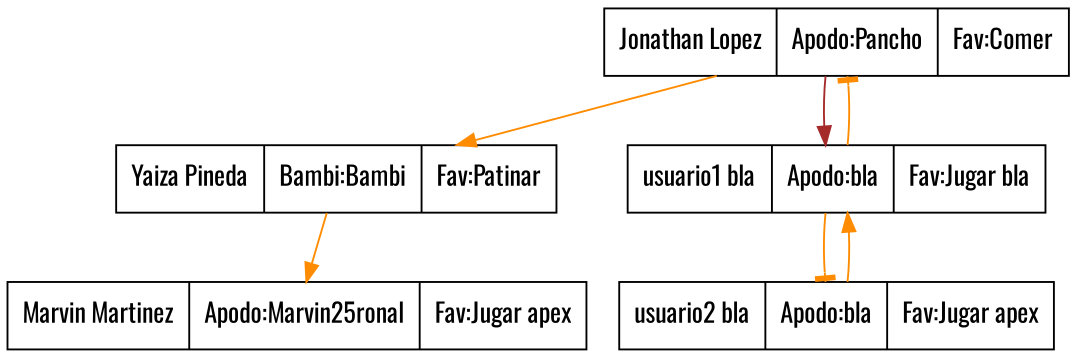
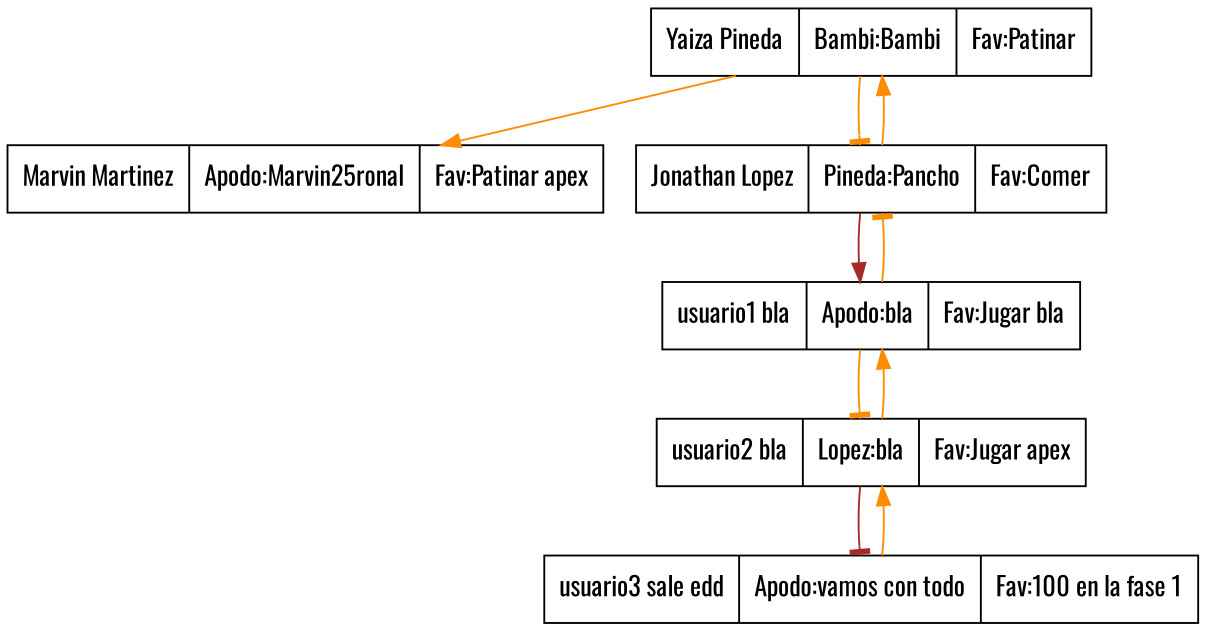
node "Jonathan Lopez": text "Apodo:Pancho" -> "Pineda:Pancho"
edge "Yaiza Pineda" -> "Jonathan Lopez": added
node "Marvin Martinez": text "Fav:Jugar apex" -> "Fav:Patinar apex"
node "usuario2 bla": text "Apodo:bla" -> "Lopez:bla"
node "usuario3 sale edd": added
